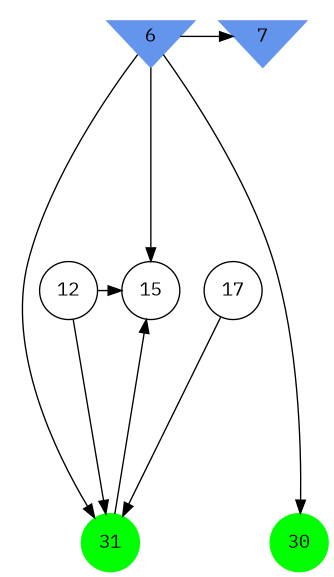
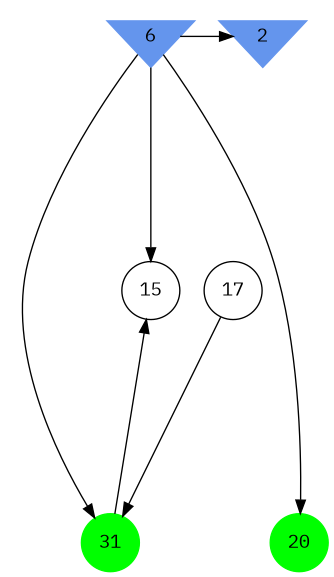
node "7": label "7" -> "2"
node "12": removed
node "30": label "30" -> "20"
